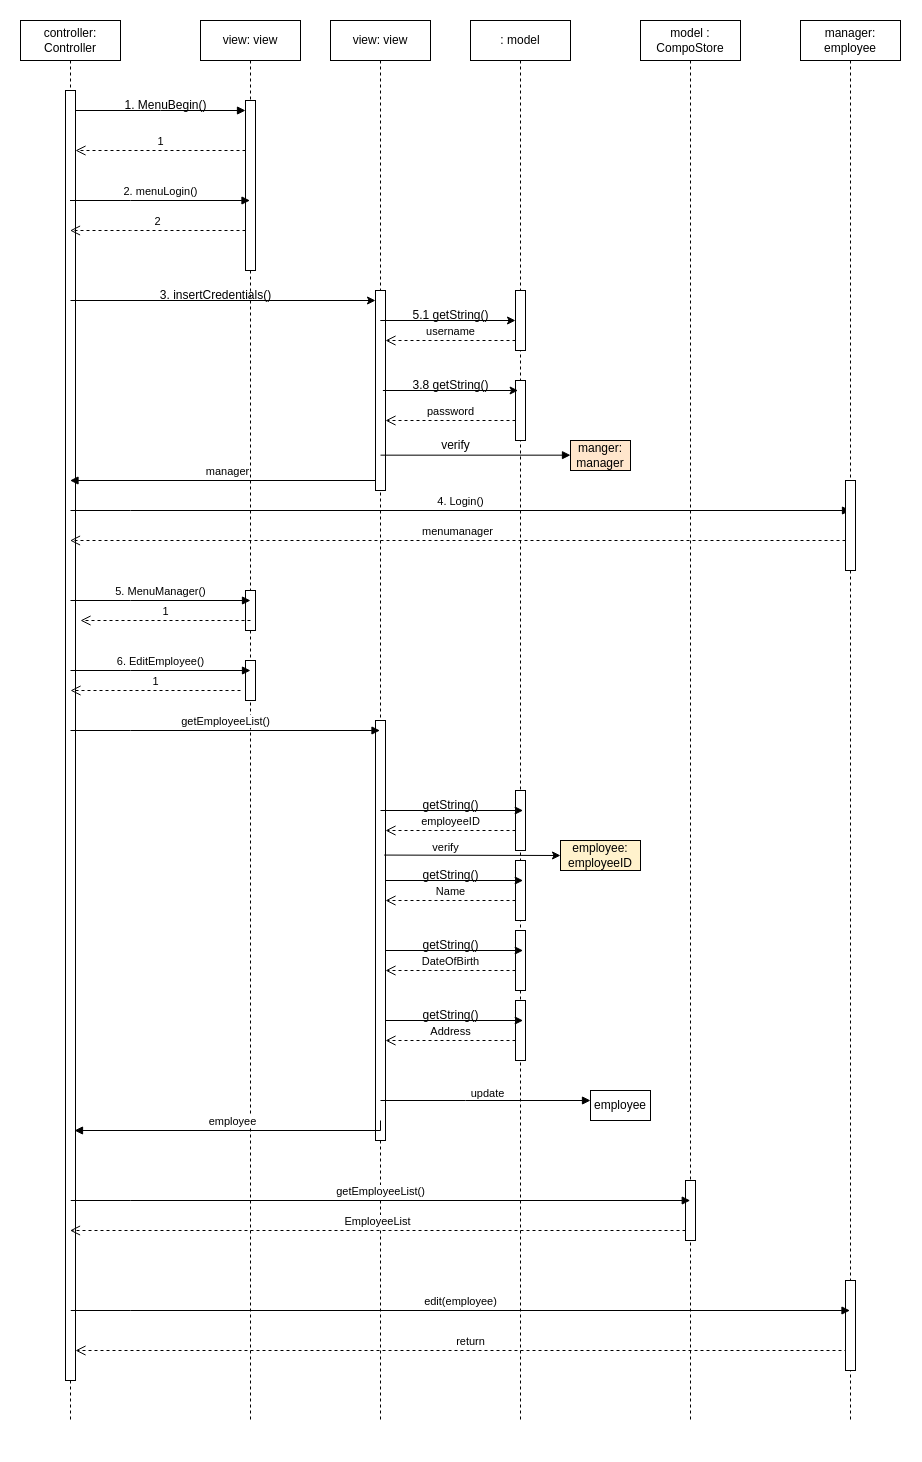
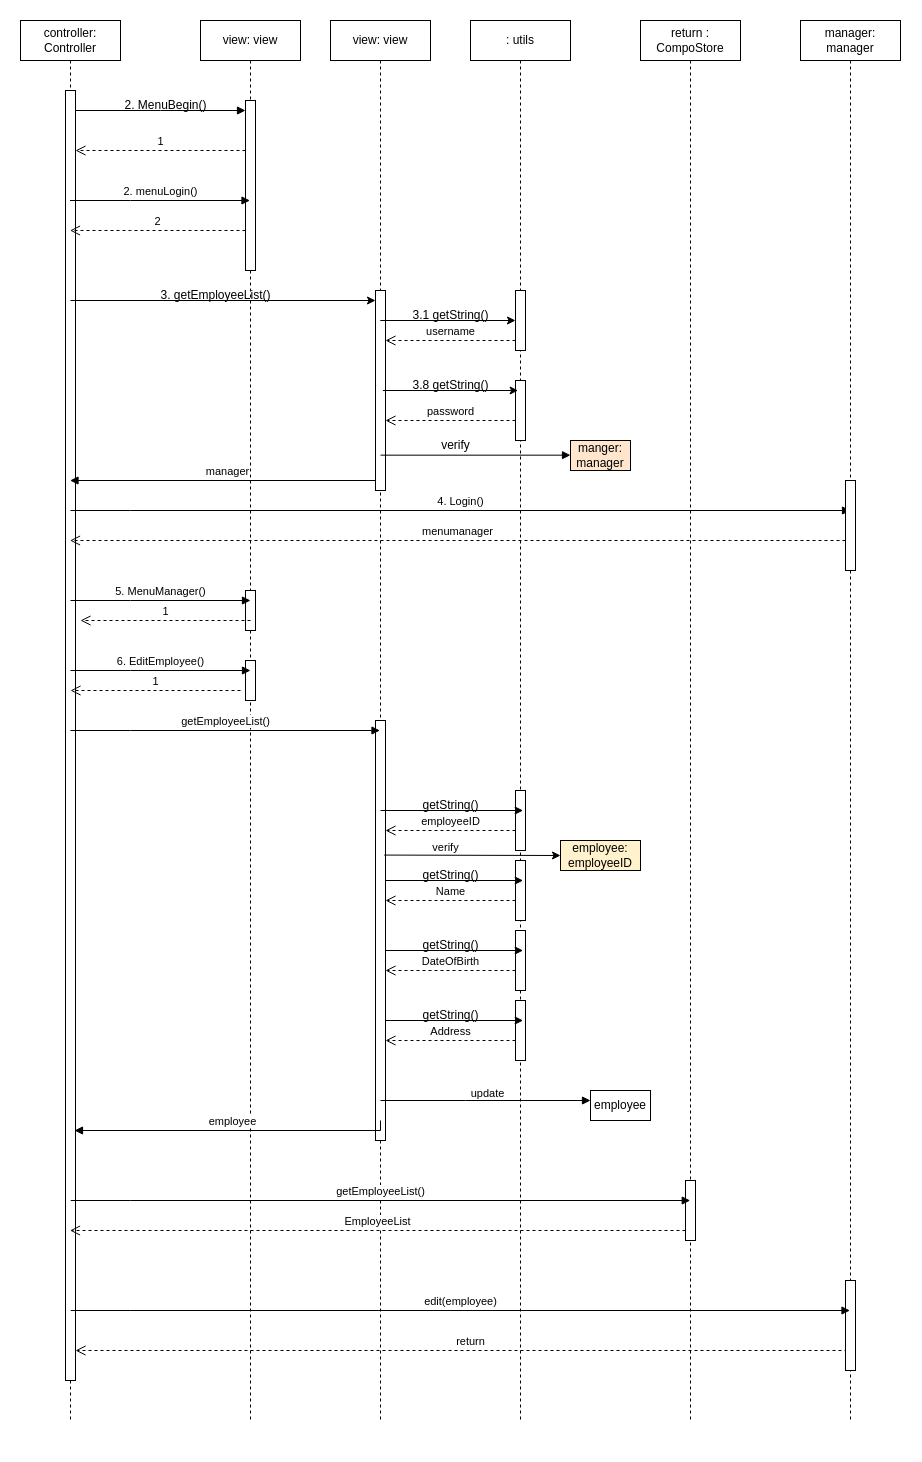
node ": model": label ": model" -> ": utils"
node "model : CompoStore": label "model : CompoStore" -> "return : CompoStore"
node "manager: employee": label "manager: employee" -> "manager: manager"
node "1. MenuBegin()": label "1. MenuBegin()" -> "2. MenuBegin()"
node "3. insertCredentials()": label "3. insertCredentials()" -> "3. getEmployeeList()"
node "5.1 getString()": label "5.1 getString()" -> "3.1 getString()"
